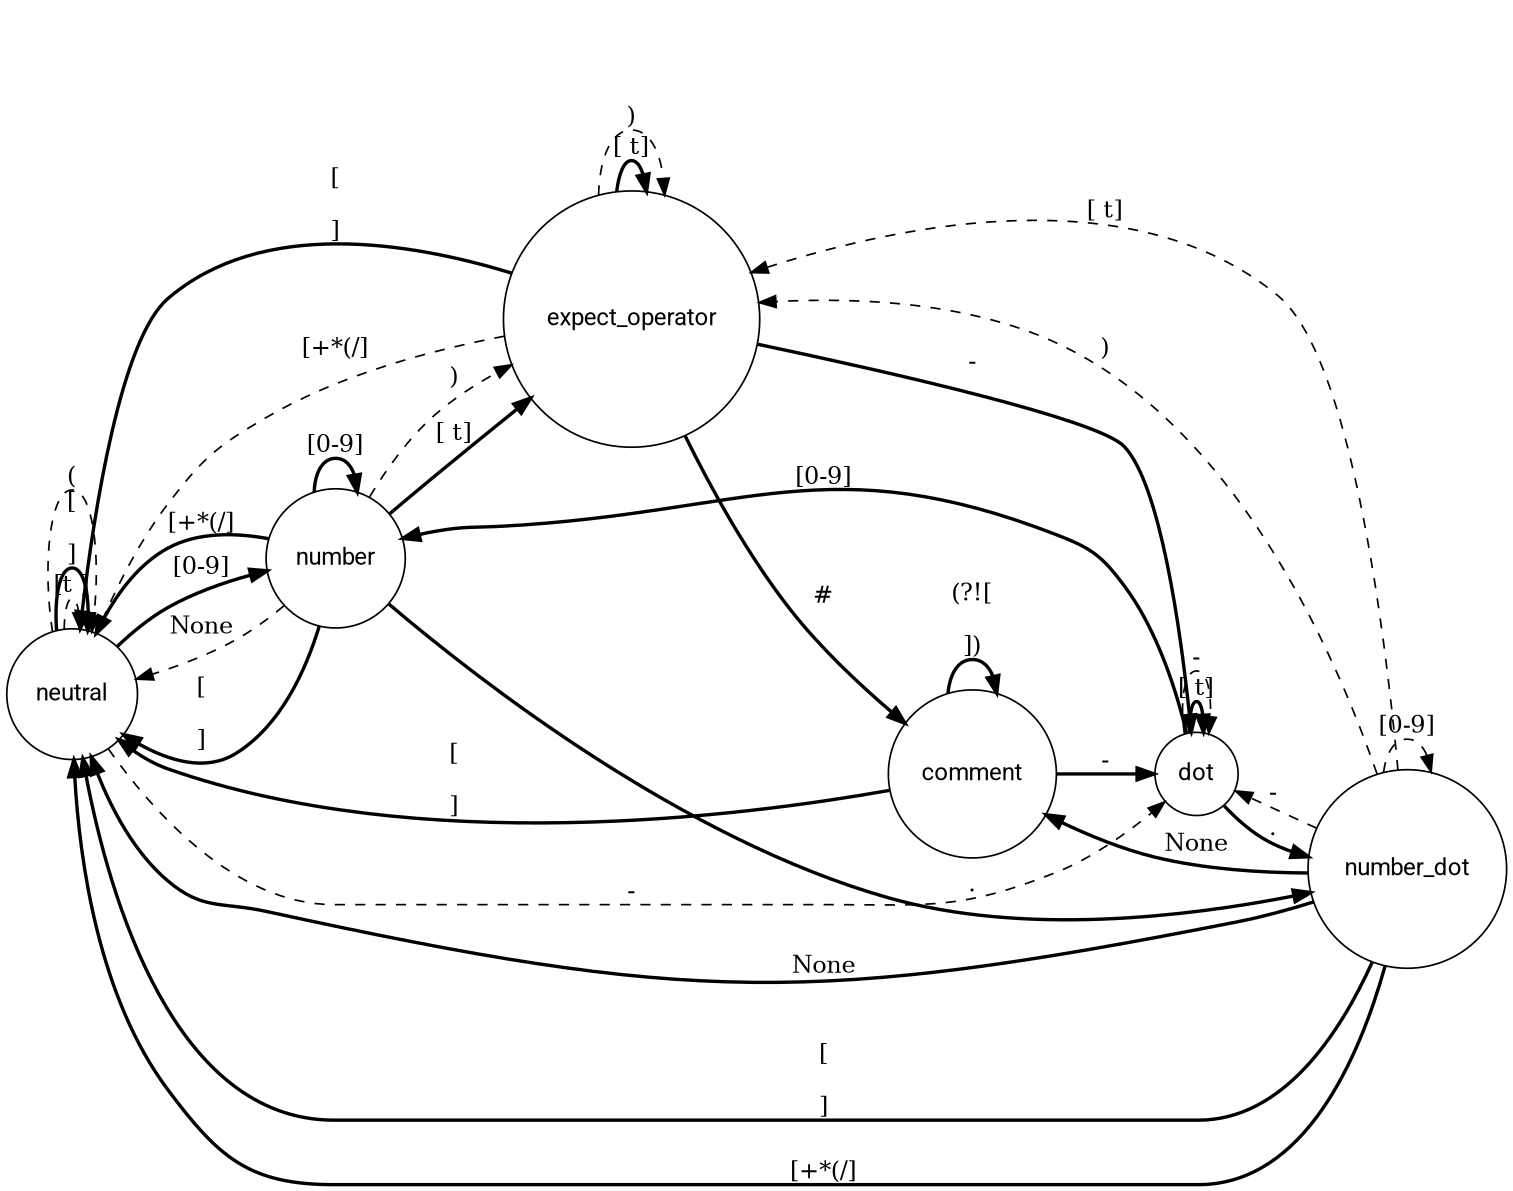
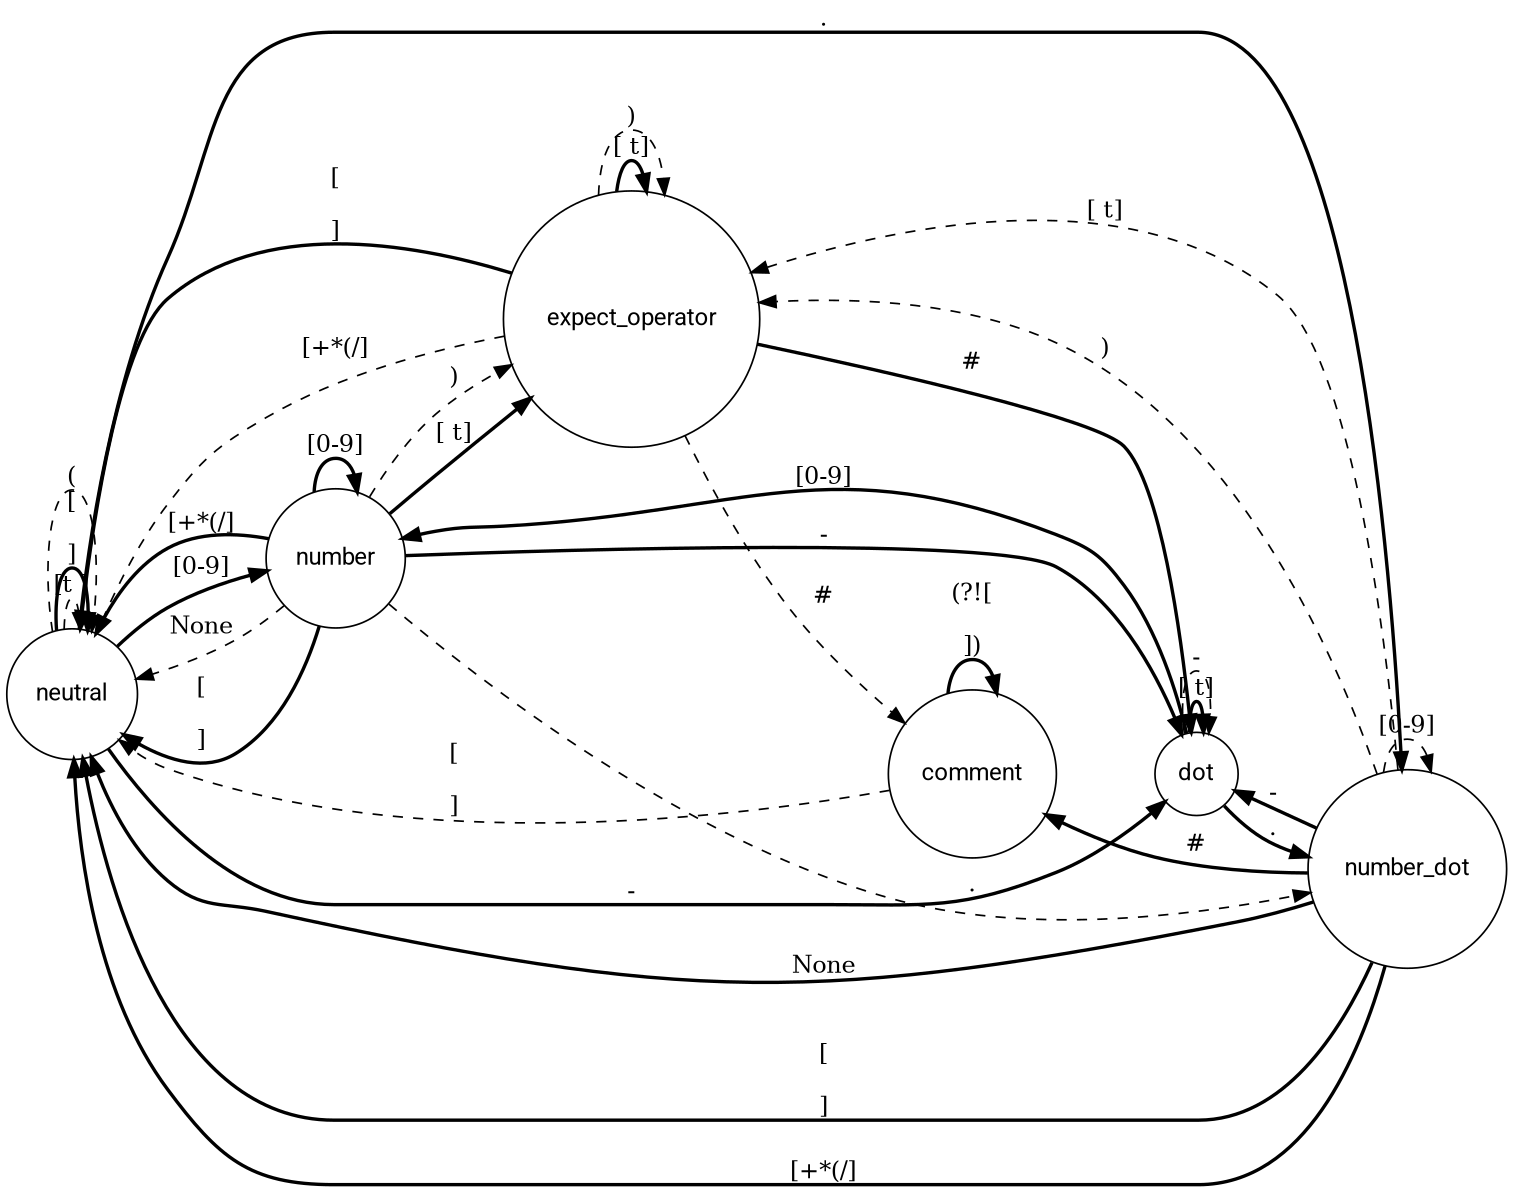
edge "neutral" -> "number_dot": added, label "."
edge "expect_operator" -> "dot": label "-" -> "#"
edge "expect_operator" -> "comment": style bold -> dashed
edge "comment" -> "dot": now "number" -> "dot"
edge "number_dot" -> "dot": style dashed -> bold
edge "comment" -> "neutral": style bold -> dashed
edge "number_dot" -> "comment": label "None" -> "#"
edge "number" -> "number_dot": style bold -> dashed
edge "neutral" -> "dot": style dashed -> bold
